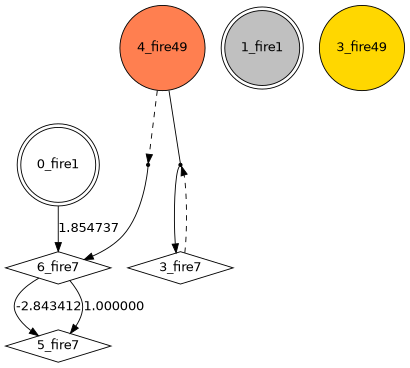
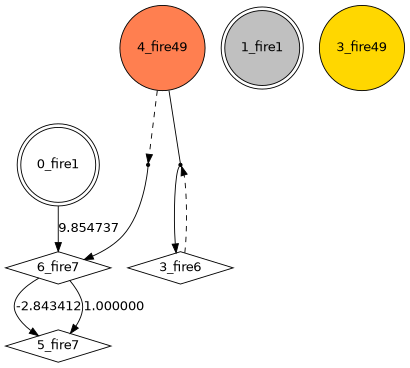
edge "0_fire1" -> "6_fire7": label "1.854737" -> "9.854737"
node "3_fire7": label "3_fire7" -> "3_fire6"
